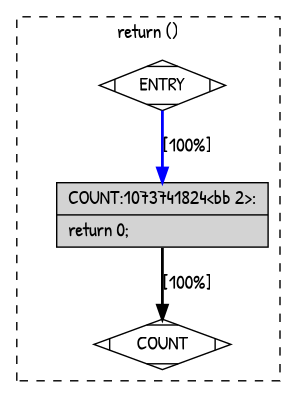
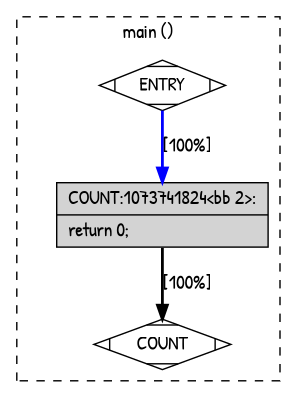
cluster "return ()": label "return ()" -> "main ()"
